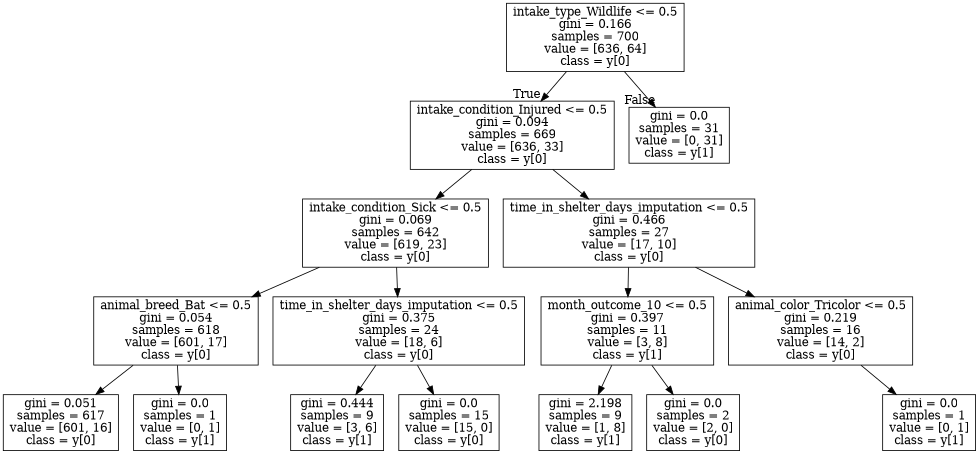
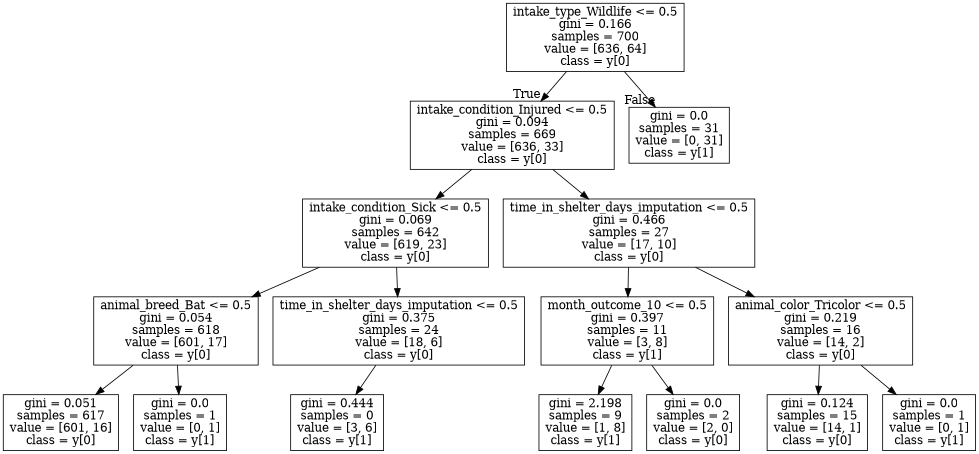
node "gini = 0.444 samples = 9 value = [3, 6] class = y[1]": label "gini = 0.444 samples = 9 value = [3, 6] class = y[1]" -> "gini = 0.444 samples = 0 value = [3, 6] class = y[1]"
node "gini = 0.0 samples = 15 value = [15, 0] class = y[0]": removed
node "gini = 0.124 samples = 15 value = [14, 1] class = y[0]": added
